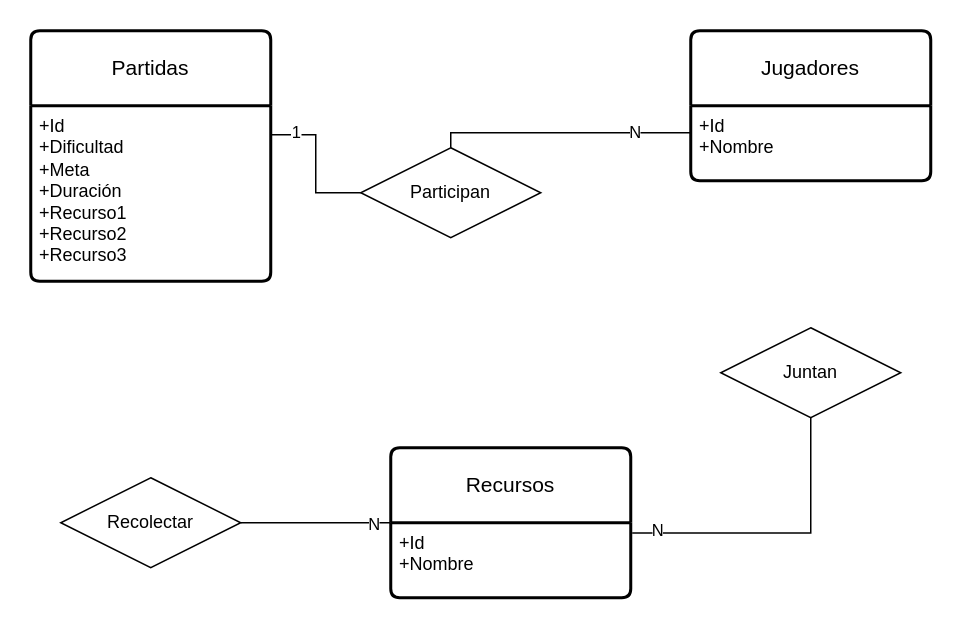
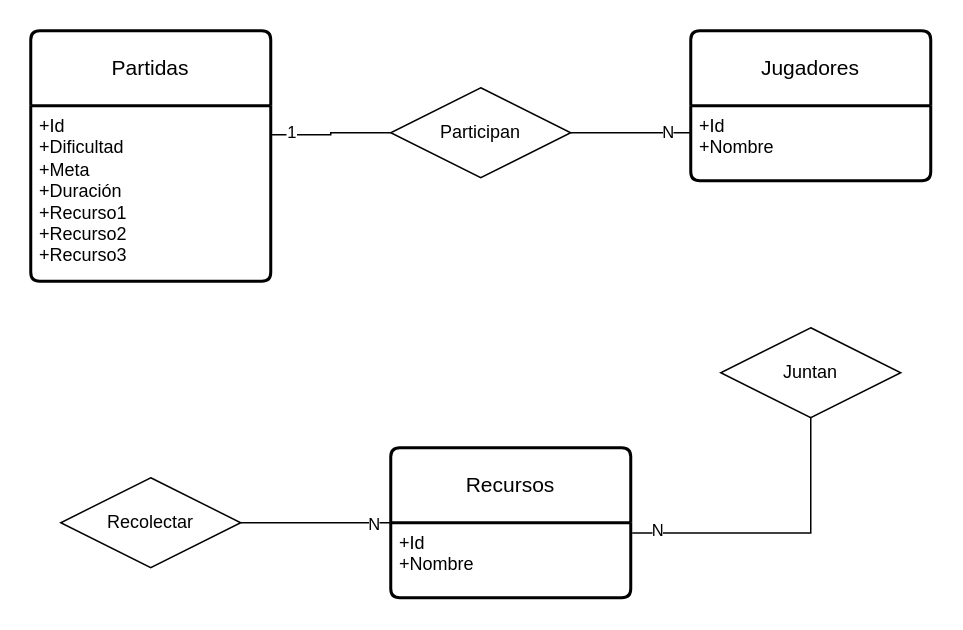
node "Participan": moved (451, 193) -> (481, 133)
